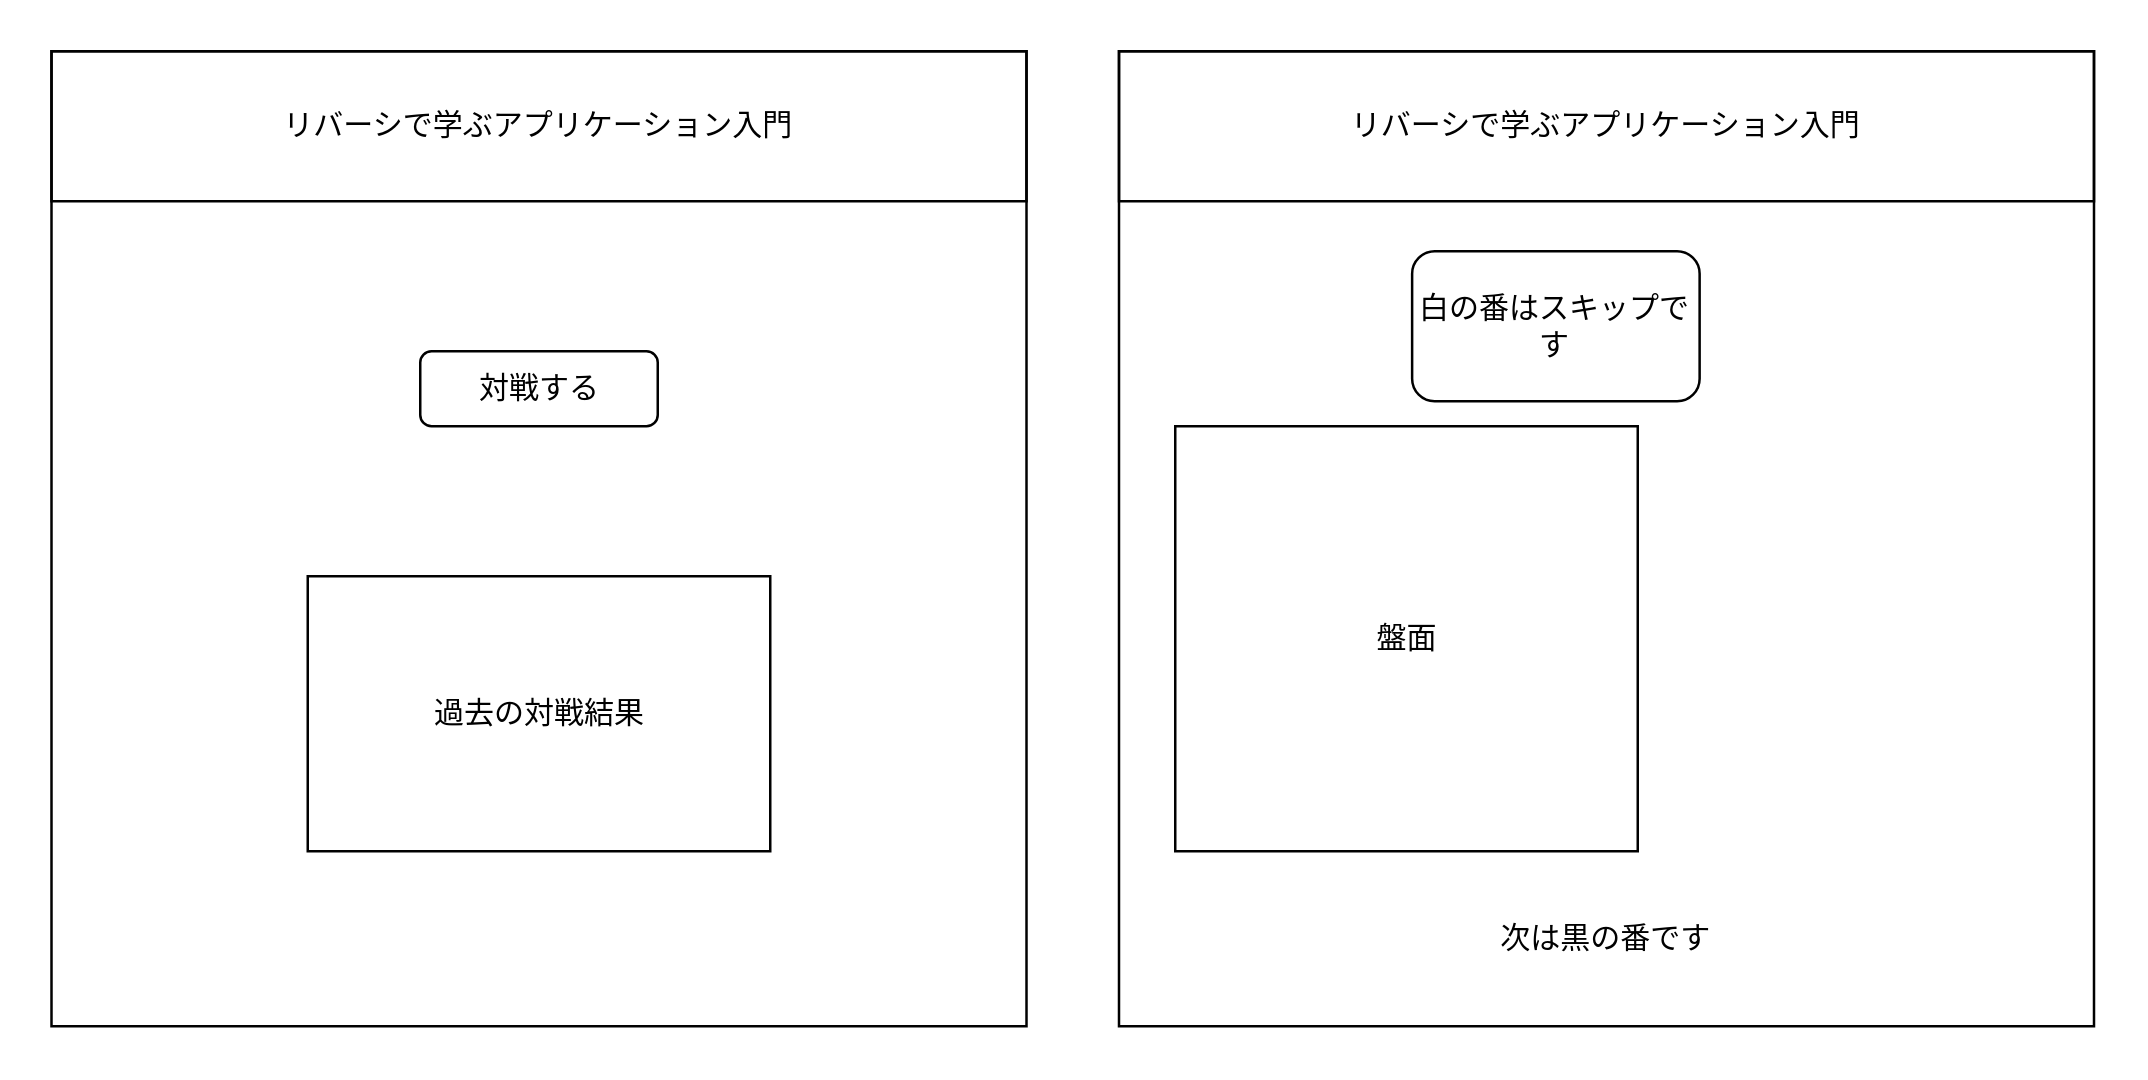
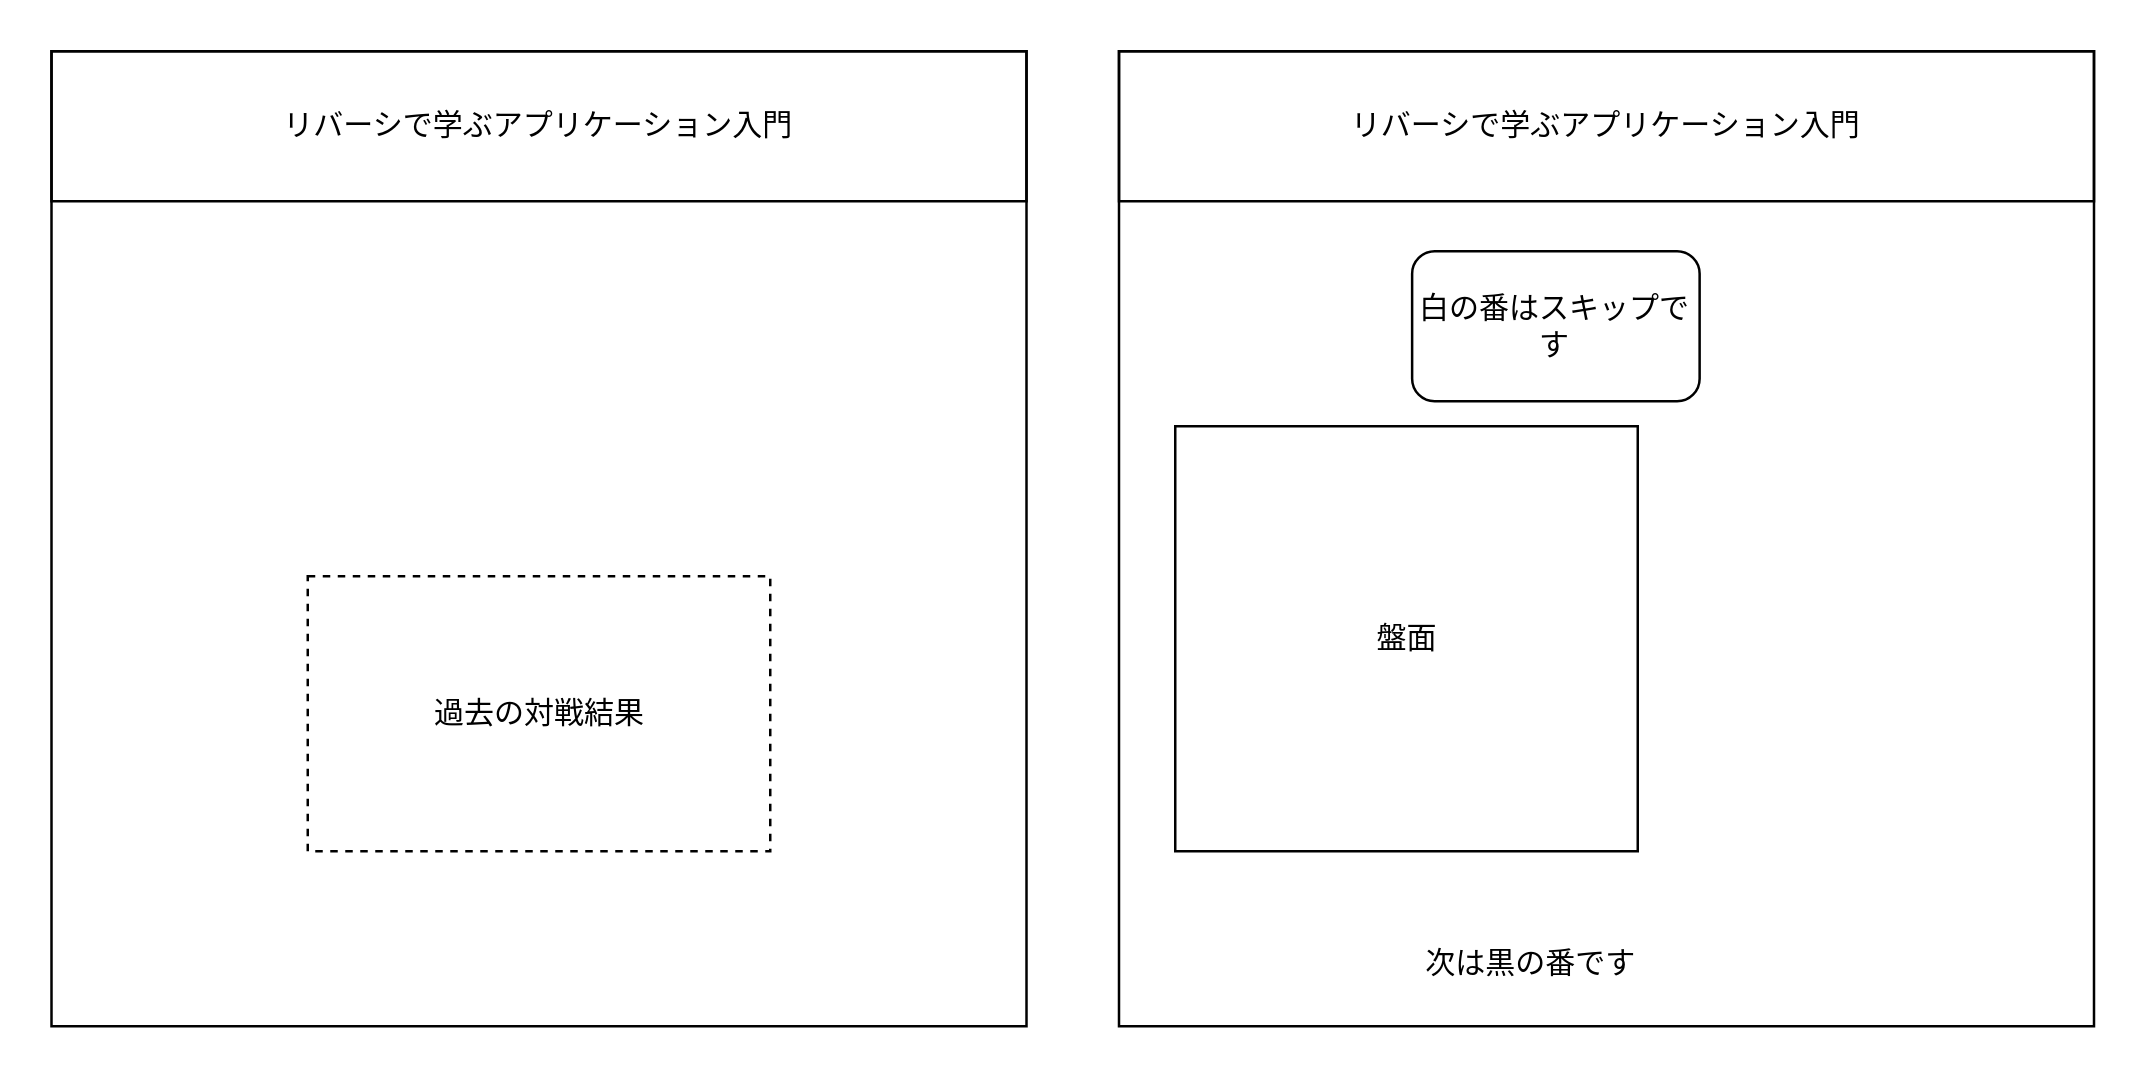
node "対戦する": removed
node "過去の対戦結果": style solid -> dashed
node "次は黒の番です": moved (1606, 939) -> (1531, 964)
